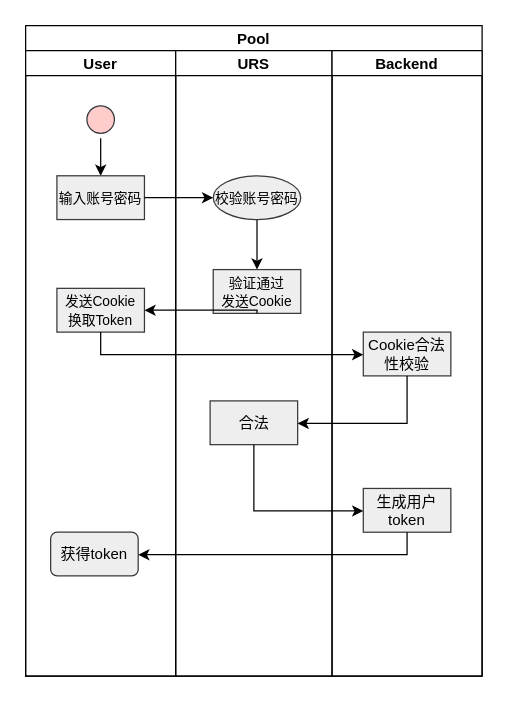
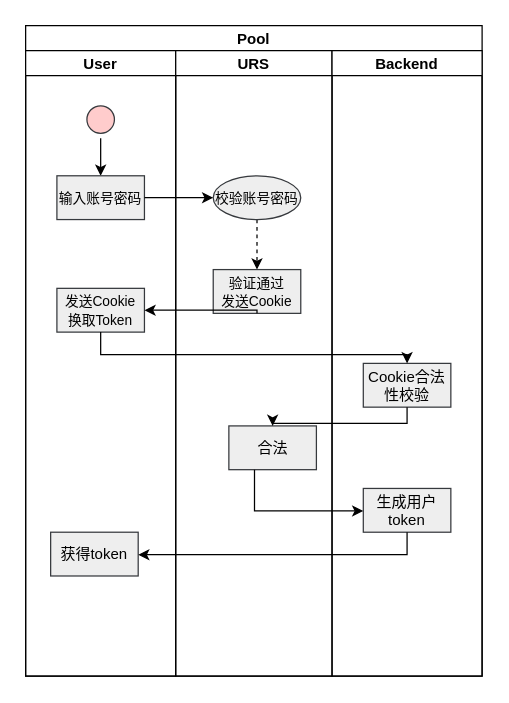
edge "校验账号密码" -> "验证通过 发送Cookie": style solid -> dashed
node "Cookie合法性校验": moved (407, 354) -> (407, 385)
node "合法": moved (254, 423) -> (273, 448)
node "获得token": shape rounded rectangle -> rectangle
